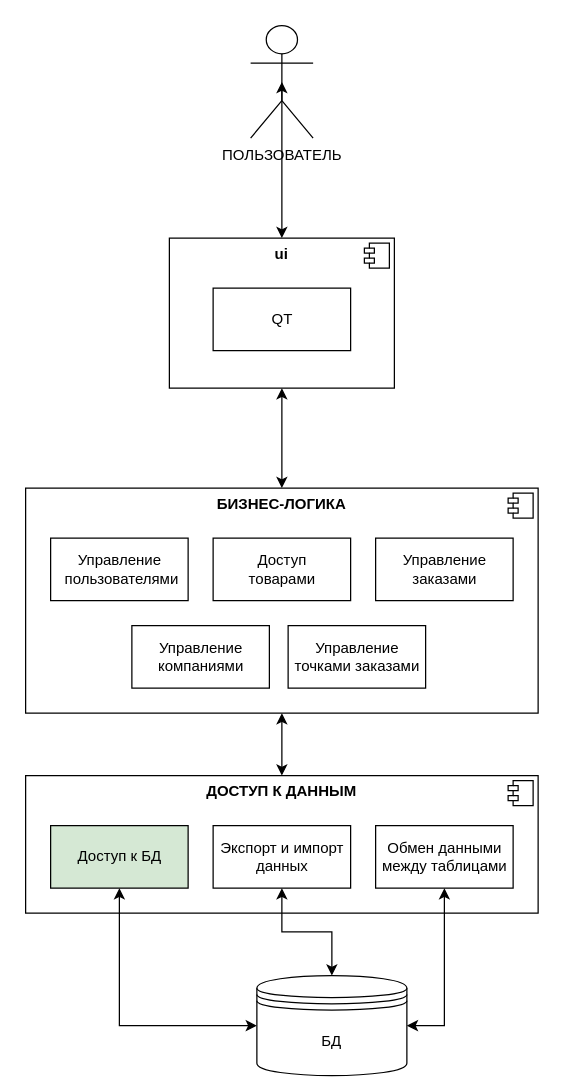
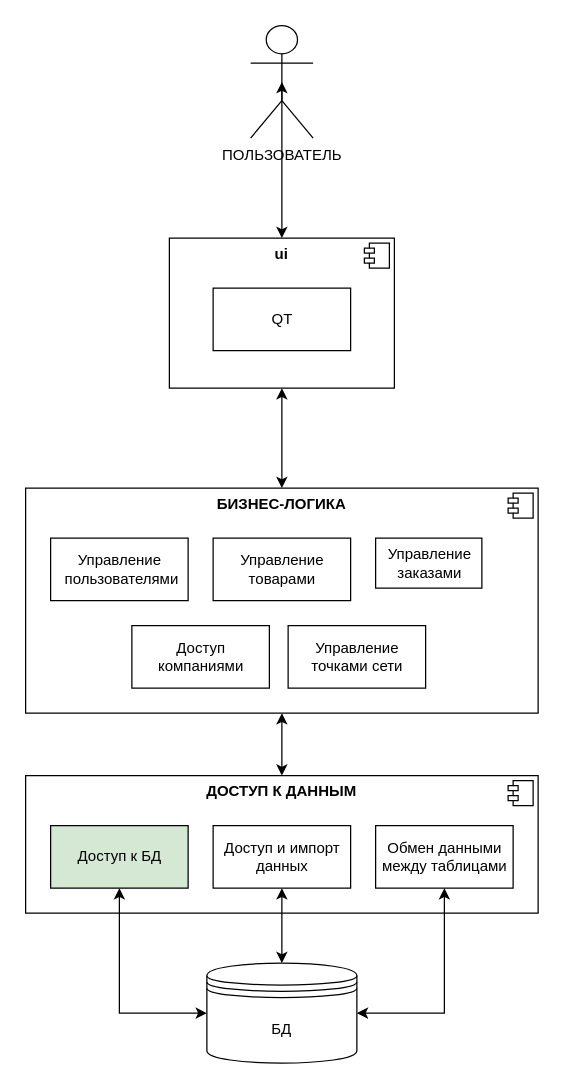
node "Доступ товарами": label "Доступ товарами" -> "Управление товарами"
node "Управление заказами": size 138x63 -> 106x50
node "Управление компаниями": label "Управление компаниями" -> "Доступ компаниями"
node "Управление точками заказами": label "Управление точками заказами" -> "Управление точками сети"
node "Экспорт и импорт данных": label "Экспорт и импорт данных" -> "Доступ и импорт данных"
node "БД": moved (332, 1026) -> (282, 1013)
